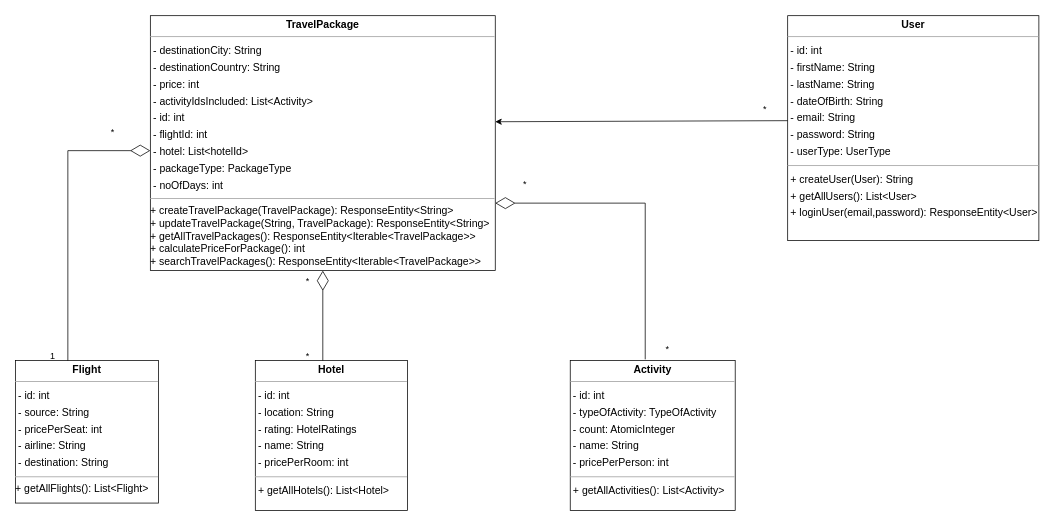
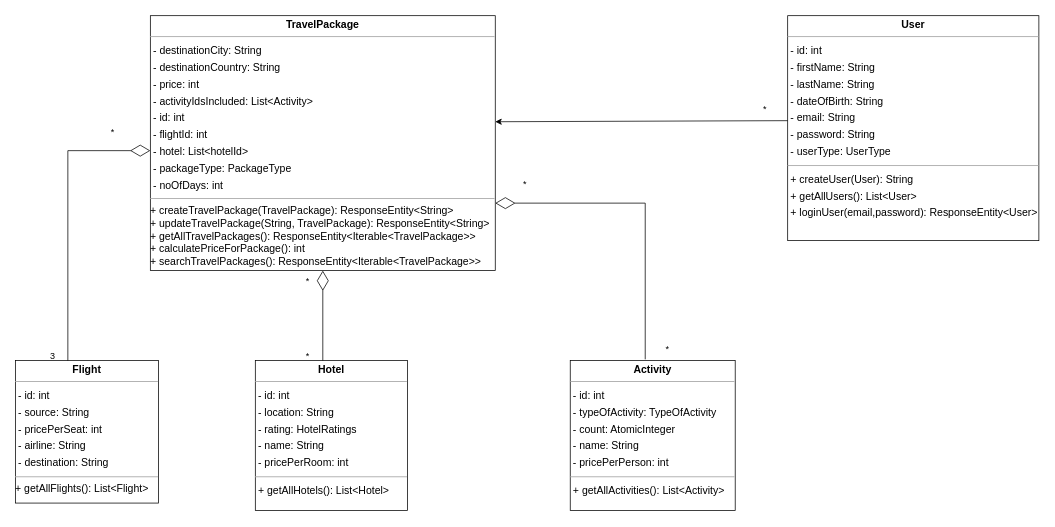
node "1": label "1" -> "3"
